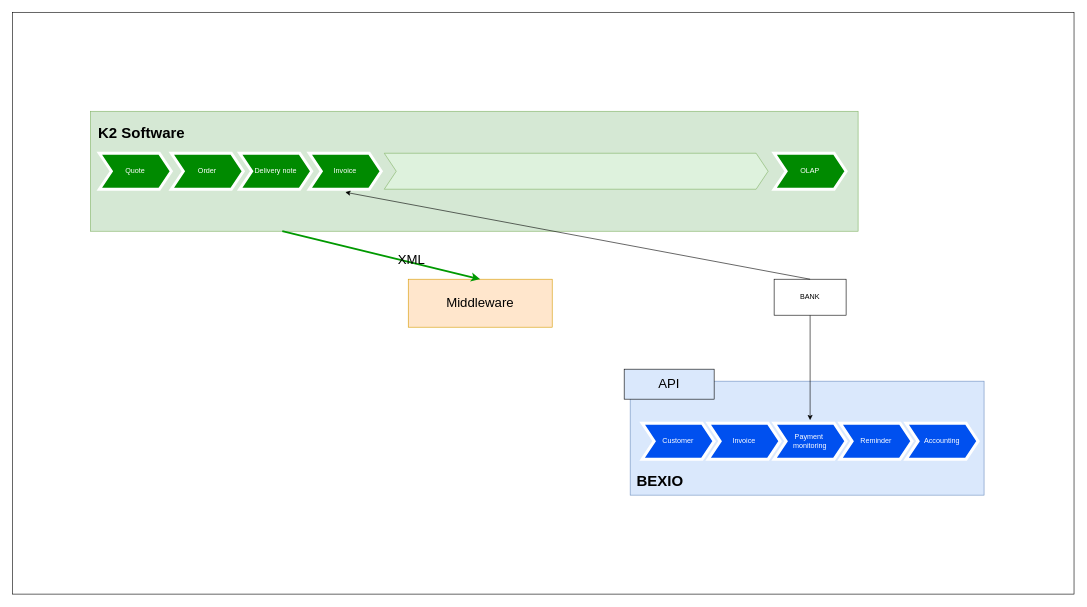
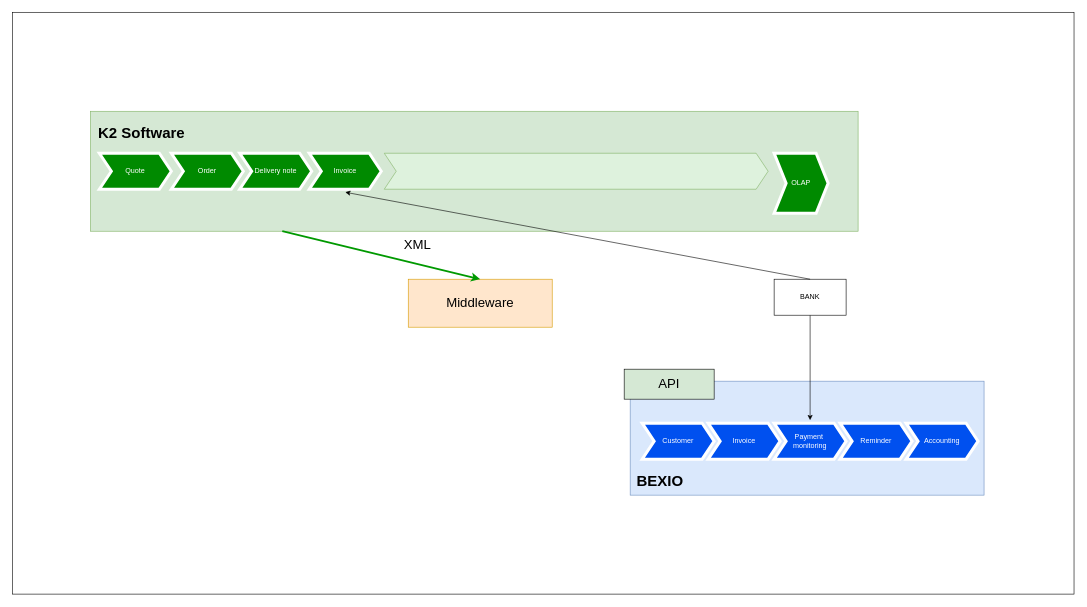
node "OLAP": size 72x36 -> 54x60
node "XML": moved (411, 260) -> (417, 245)
node "API": fillcolor #dae8fc -> #d5e8d4
